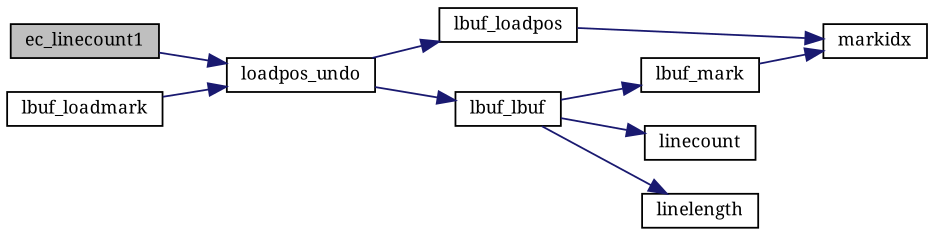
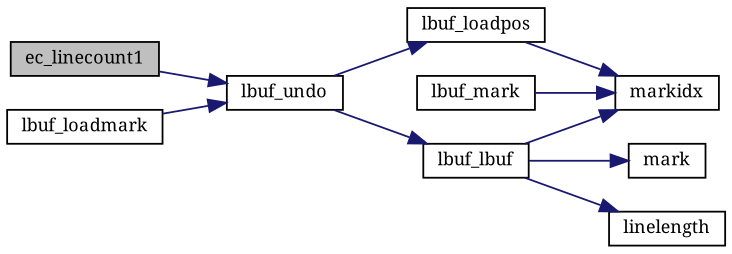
node "loadpos_undo": label "loadpos_undo" -> "lbuf_undo"
edge "lbuf_lbuf" -> "lbuf_mark": now "lbuf_lbuf" -> "markidx"
node "linecount": label "linecount" -> "mark"
